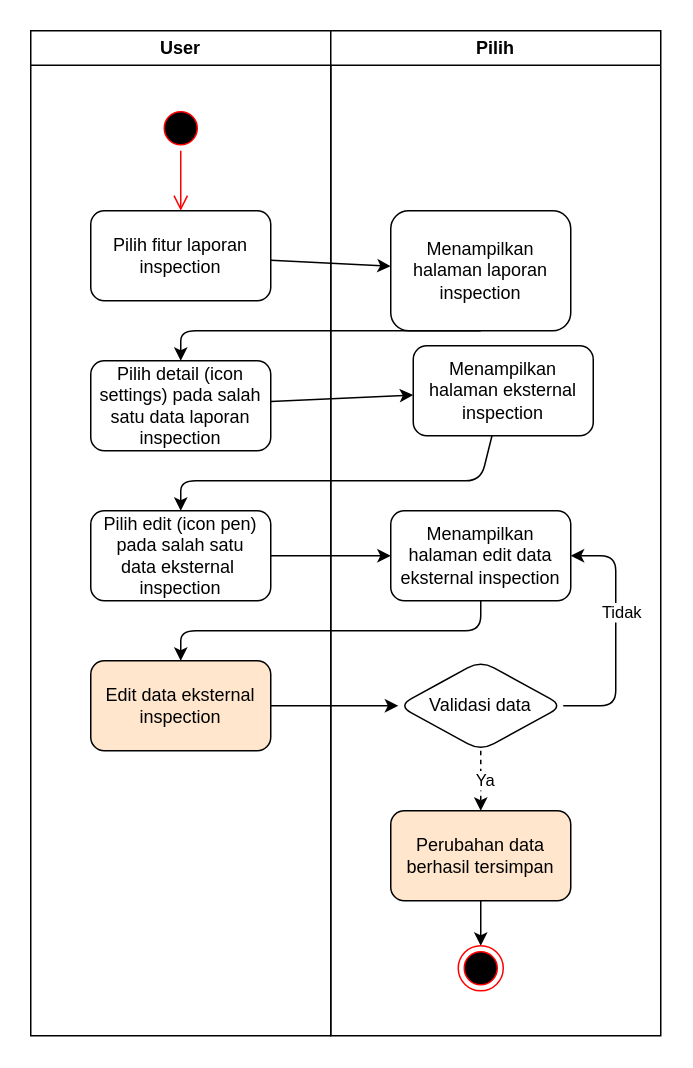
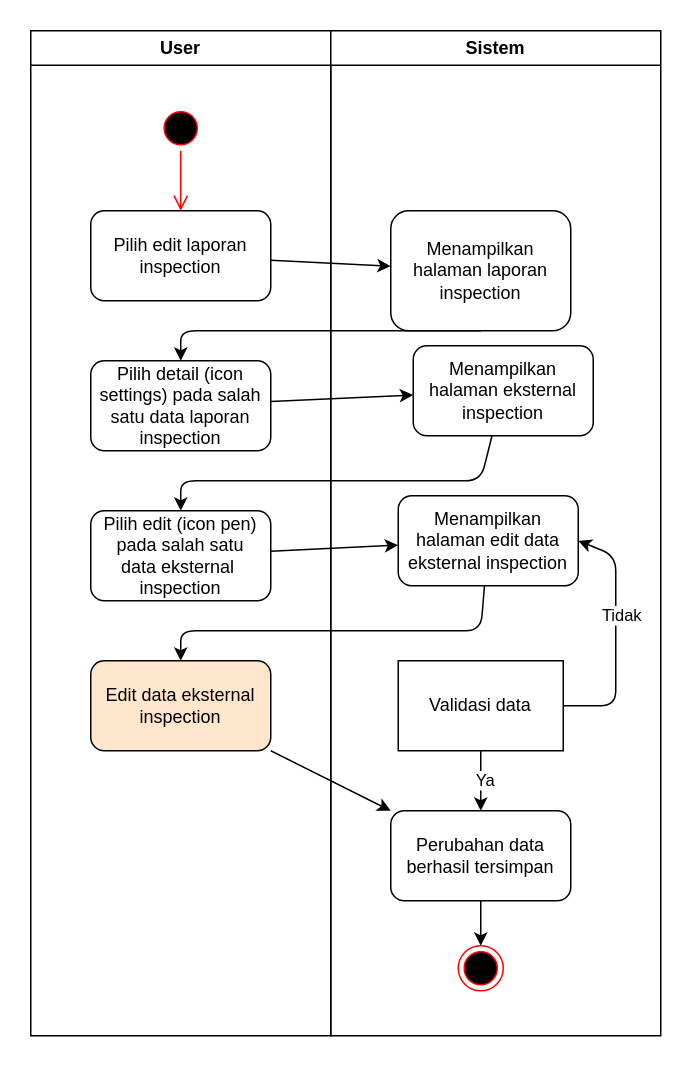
node "Pilih": label "Pilih" -> "Sistem"
node "Pilih fitur laporan inspection": label "Pilih fitur laporan inspection" -> "Pilih edit laporan inspection"
node "Menampilkan halaman edit data eksternal inspection": moved (481, 556) -> (488, 541)
edge "Edit data eksternal inspection" -> "Validasi data": now "Edit data eksternal inspection" -> "Perubahan data berhasil tersimpan"
node "Validasi data": shape diamond -> rectangle
edge "Validasi data" -> "Perubahan data berhasil tersimpan": style dashed -> solid
node "Perubahan data berhasil tersimpan": fillcolor #ffe6cc -> #ffffff
